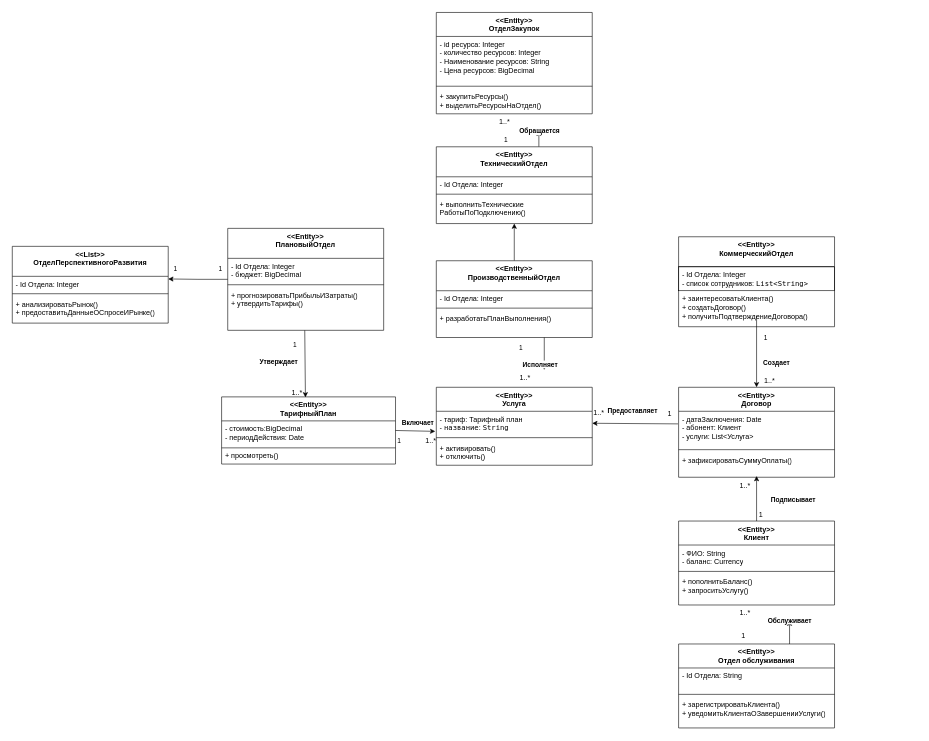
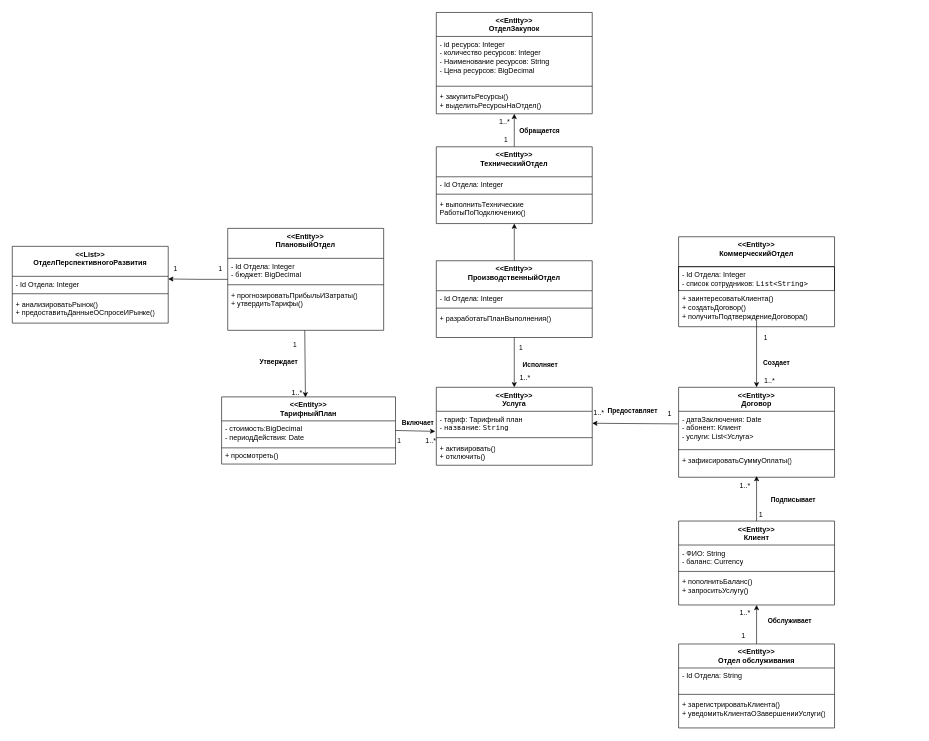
edge "<<Entity>> ТехническийОтдел" -> "Обращается": now "<<Entity>> ТехническийОтдел" -> "<<Entity>> ОтделЗакупок"
edge "<<Entity>> ПроизводственныйОтдел" -> "Исполняет": now "<<Entity>> ПроизводственныйОтдел" -> "<<Entity>> Услуга"
edge "<<Entity>> Отдел обслуживания" -> "Обслуживает": now "<<Entity>> Отдел обслуживания" -> "<<Entity>> Клиент"
